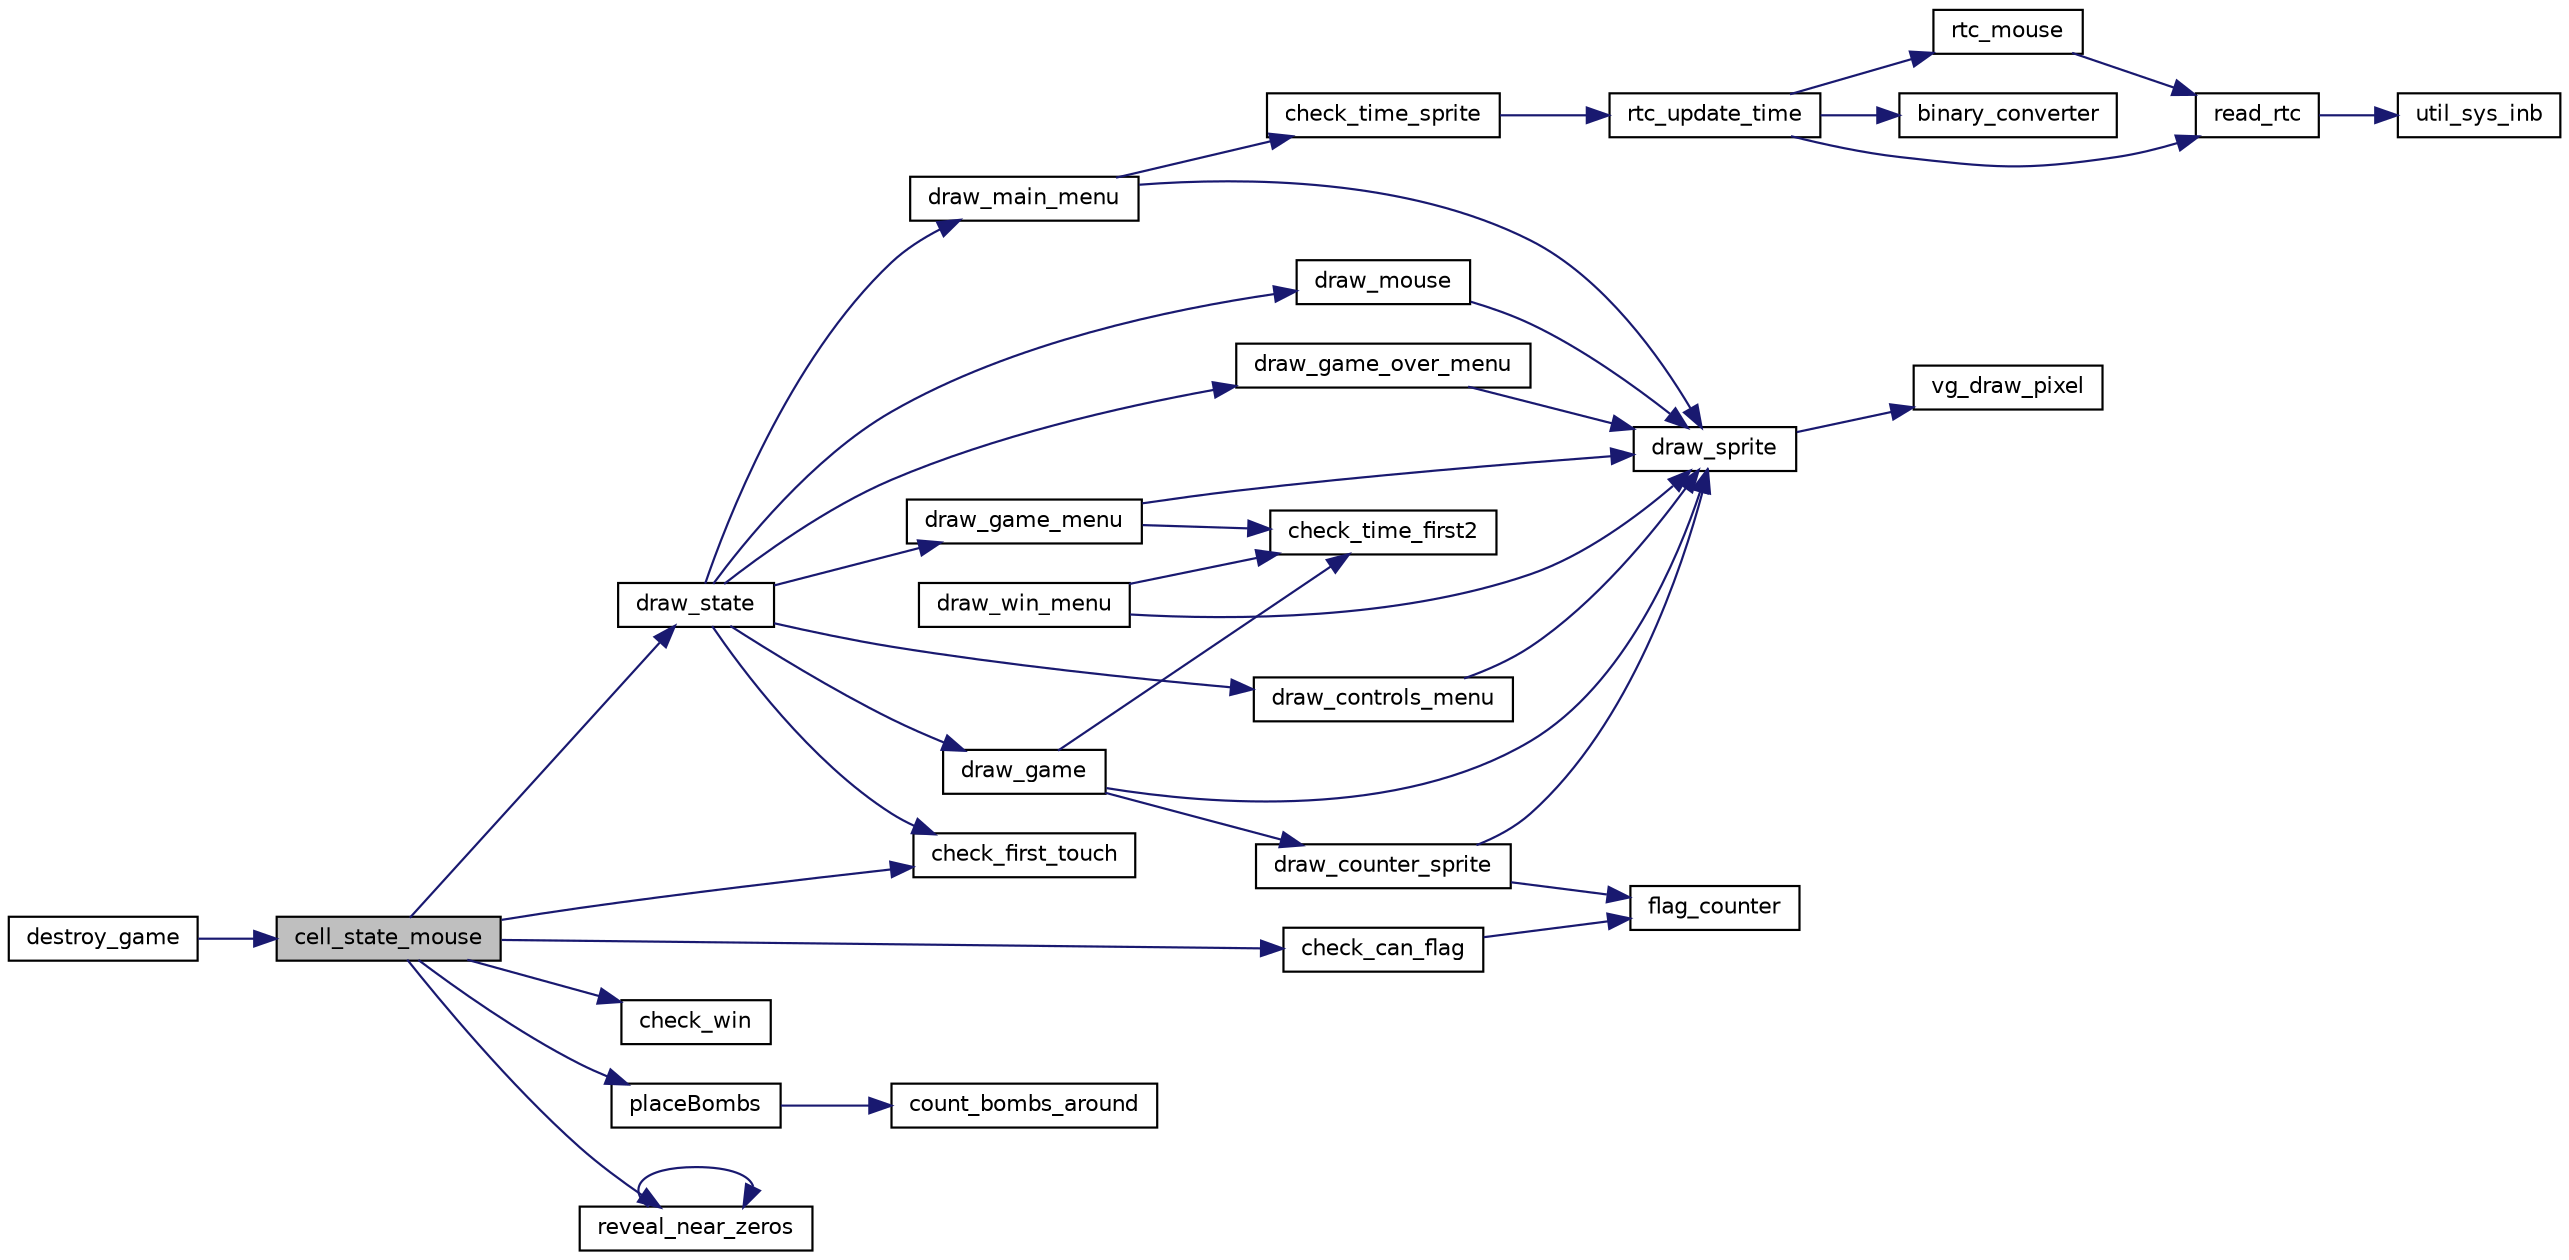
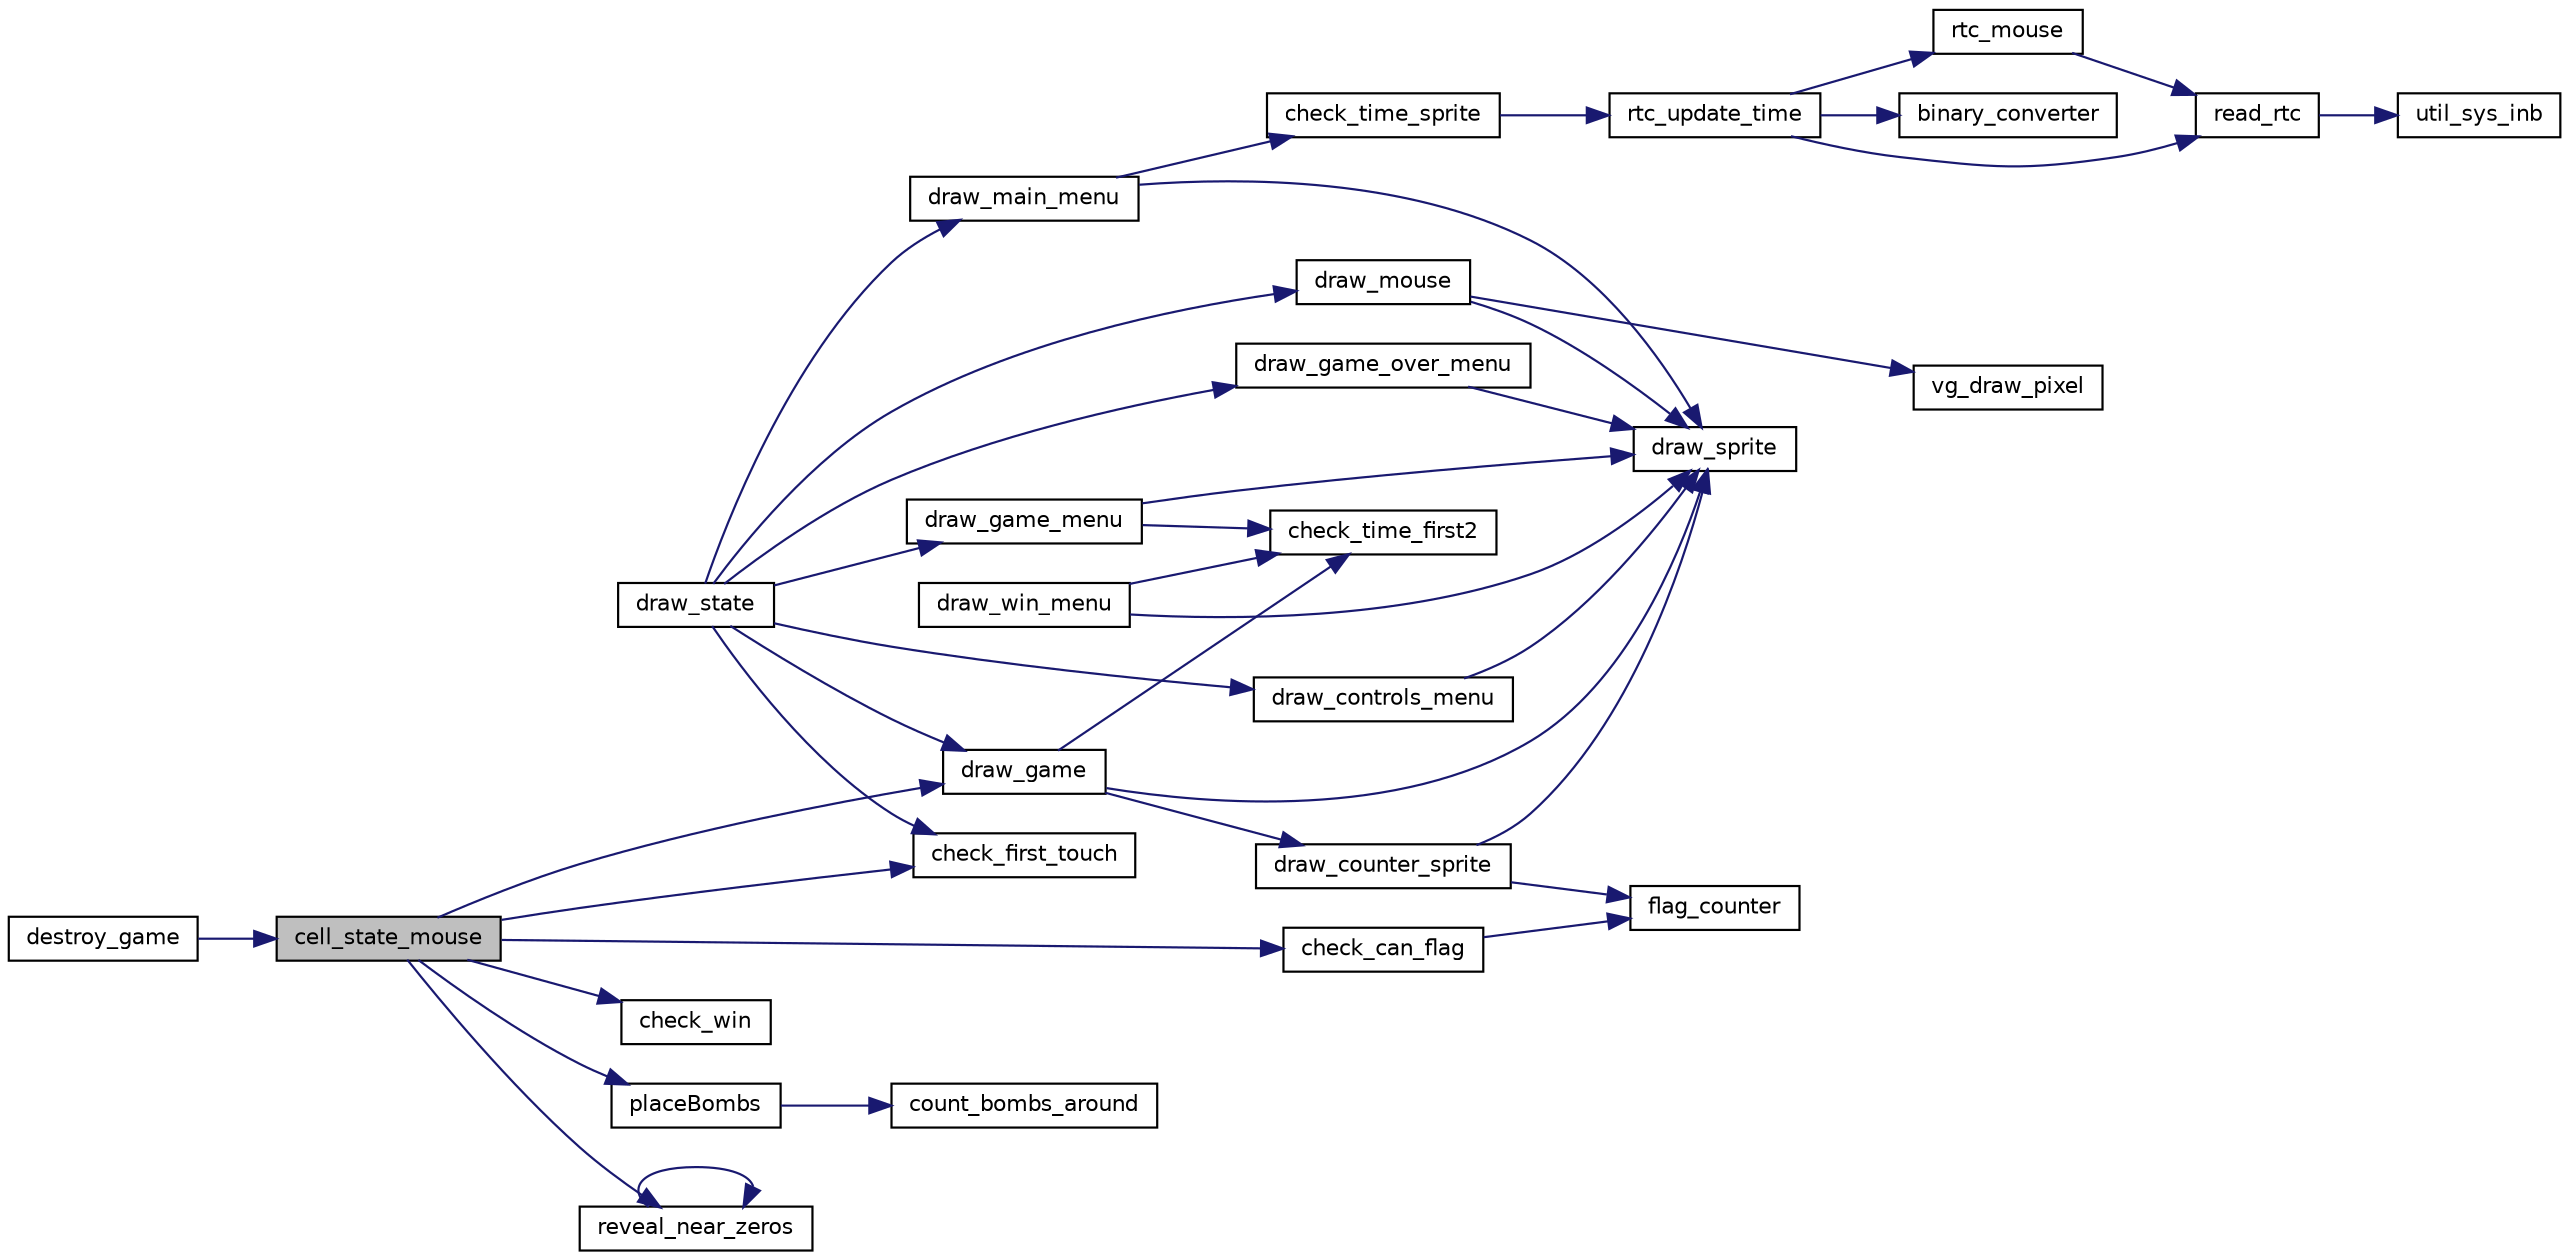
edge "draw_sprite" -> "vg_draw_pixel": now "draw_mouse" -> "vg_draw_pixel"
edge "cell_state_mouse" -> "draw_state": now "cell_state_mouse" -> "draw_game"
